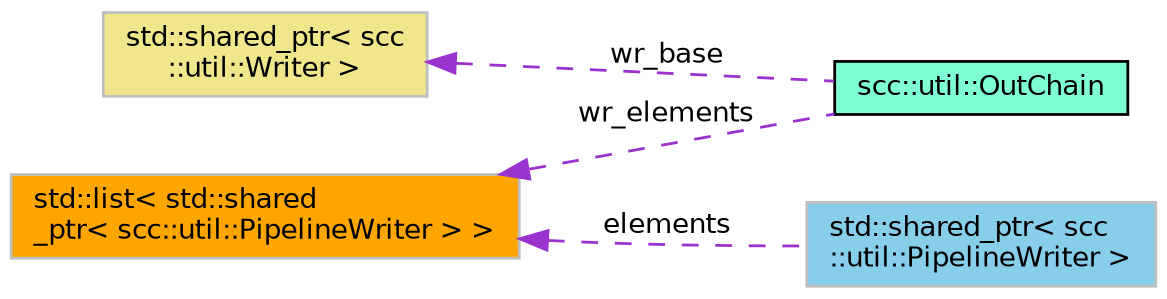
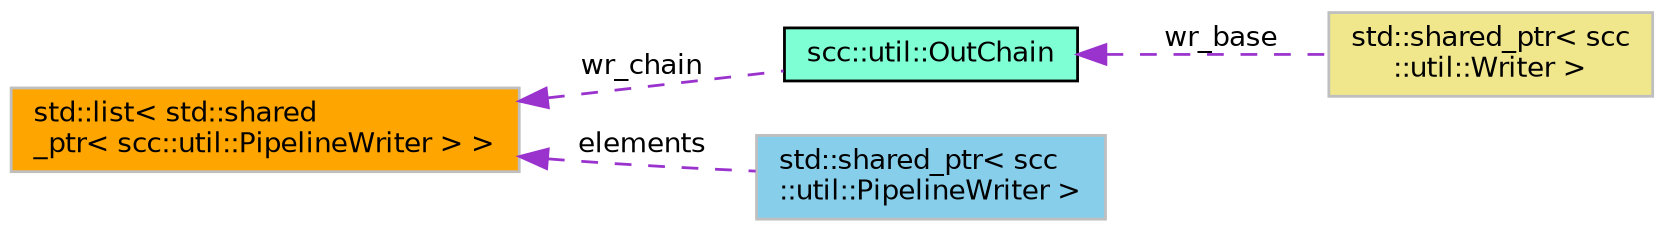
edge "scc::util::OutChain" -> "std::shared_ptr< scc ::util::Writer >": reversed
edge "scc::util::OutChain" -> "std::list< std::shared _ptr< scc::util::PipelineWriter > >": label " wr_elements" -> " wr_chain"
